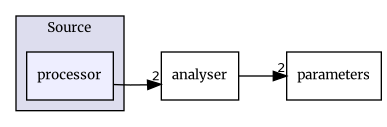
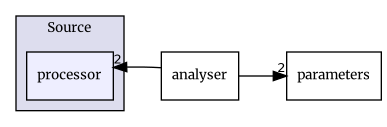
edge "processor" -> "analyser": reversed
